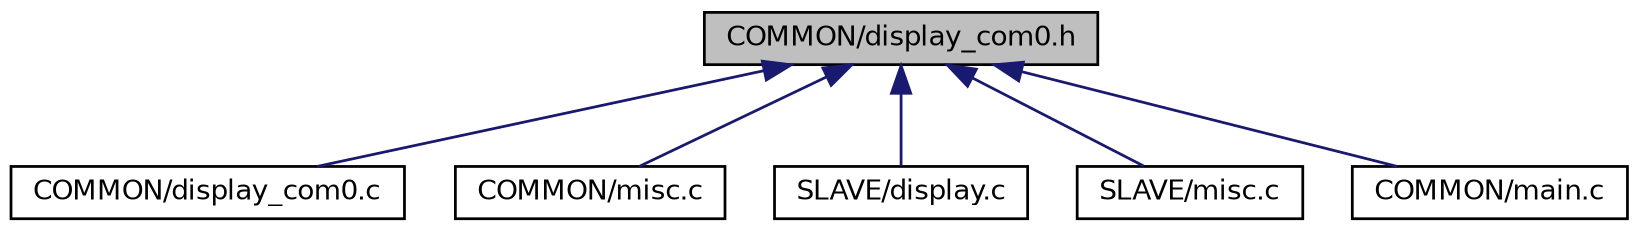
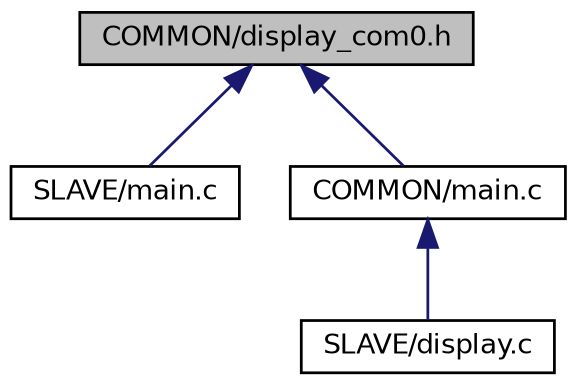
edge "SLAVE/display.c" -> "COMMON/display_com0.h": now "SLAVE/display.c" -> "COMMON/main.c"
node "COMMON/display_com0.c": removed
node "COMMON/misc.c": removed
node "SLAVE/misc.c": label "SLAVE/misc.c" -> "SLAVE/main.c"
